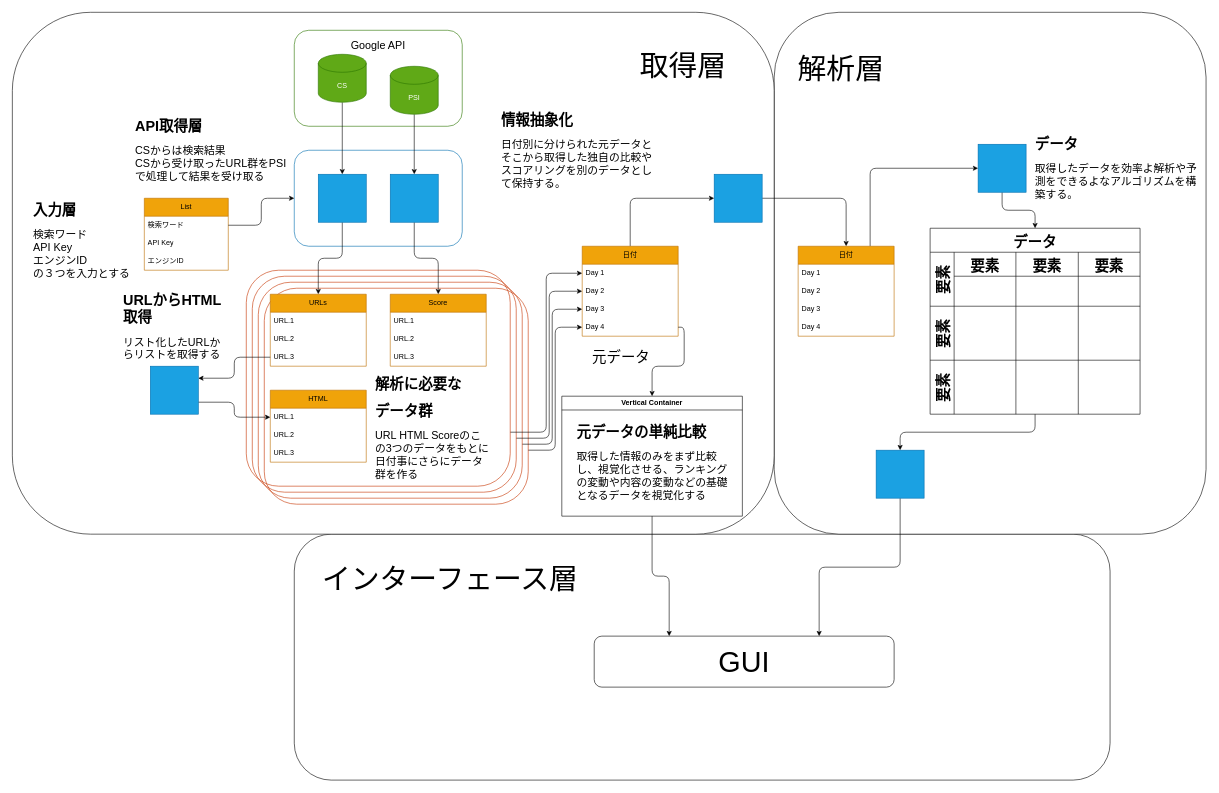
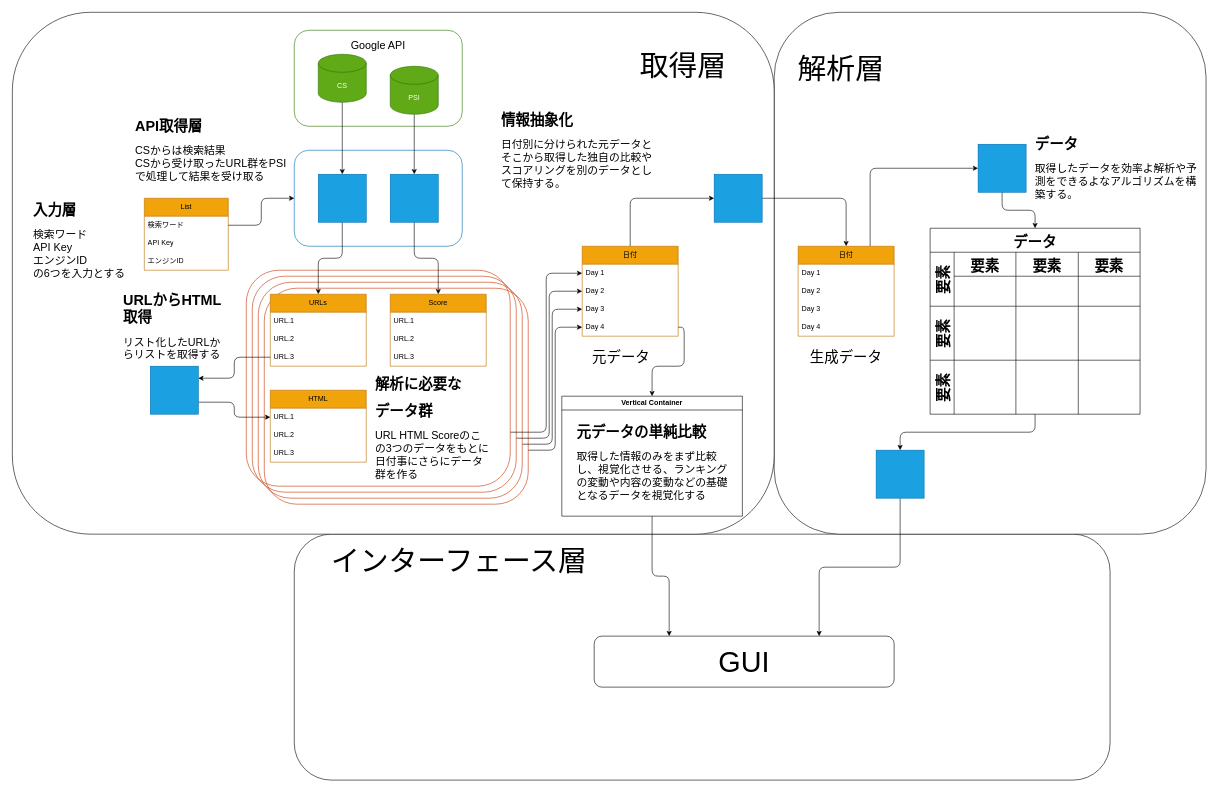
node "入力層 検索ワード API Key エンジンID の３つを入力とする": label "入力層 検索ワード API Key エンジンID の３つを入力とする" -> "入力層 検索ワード API Key エンジンID の6つを入力とする"
node "生成データ": added
node "インターフェース層": moved (450, 579) -> (459, 561)
